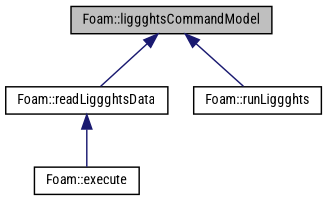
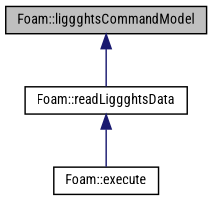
node "Foam::runLiggghts": removed
